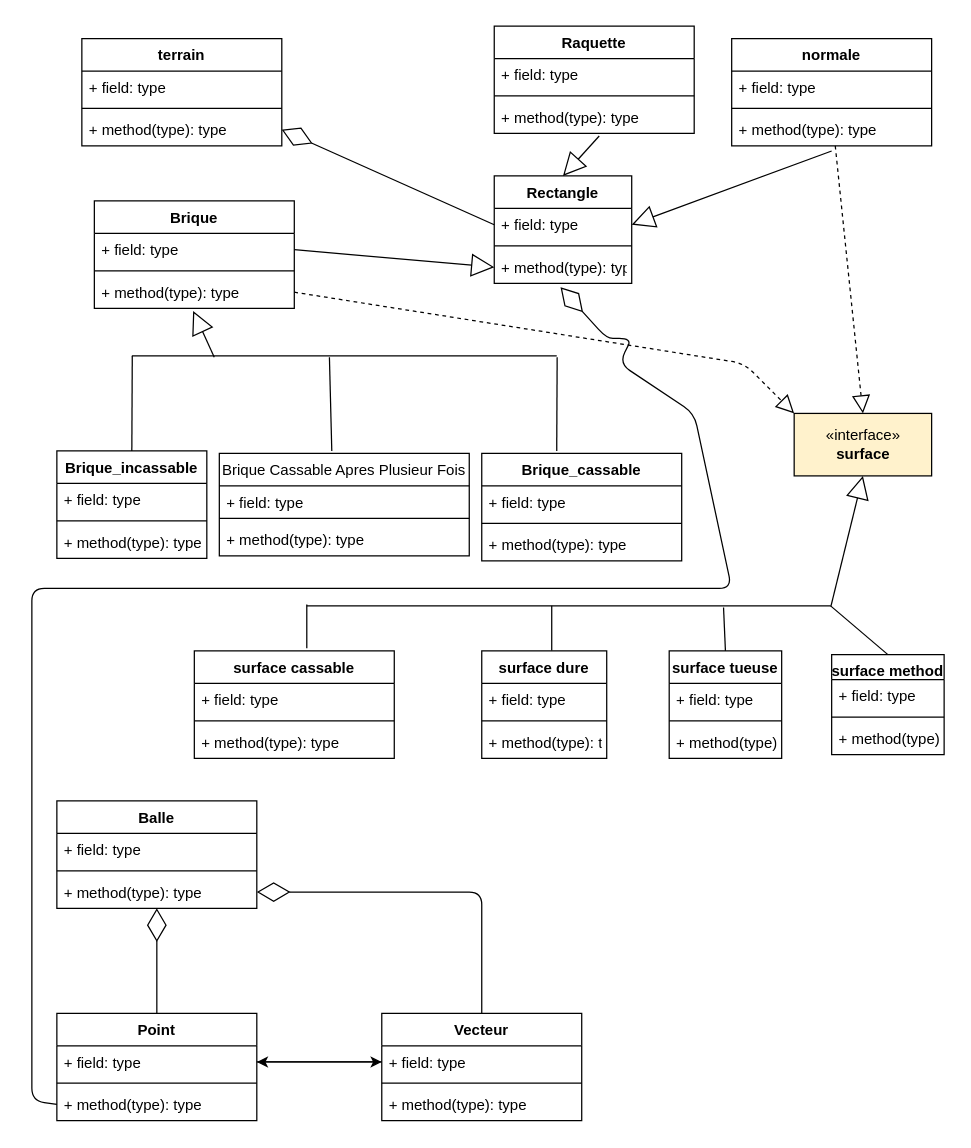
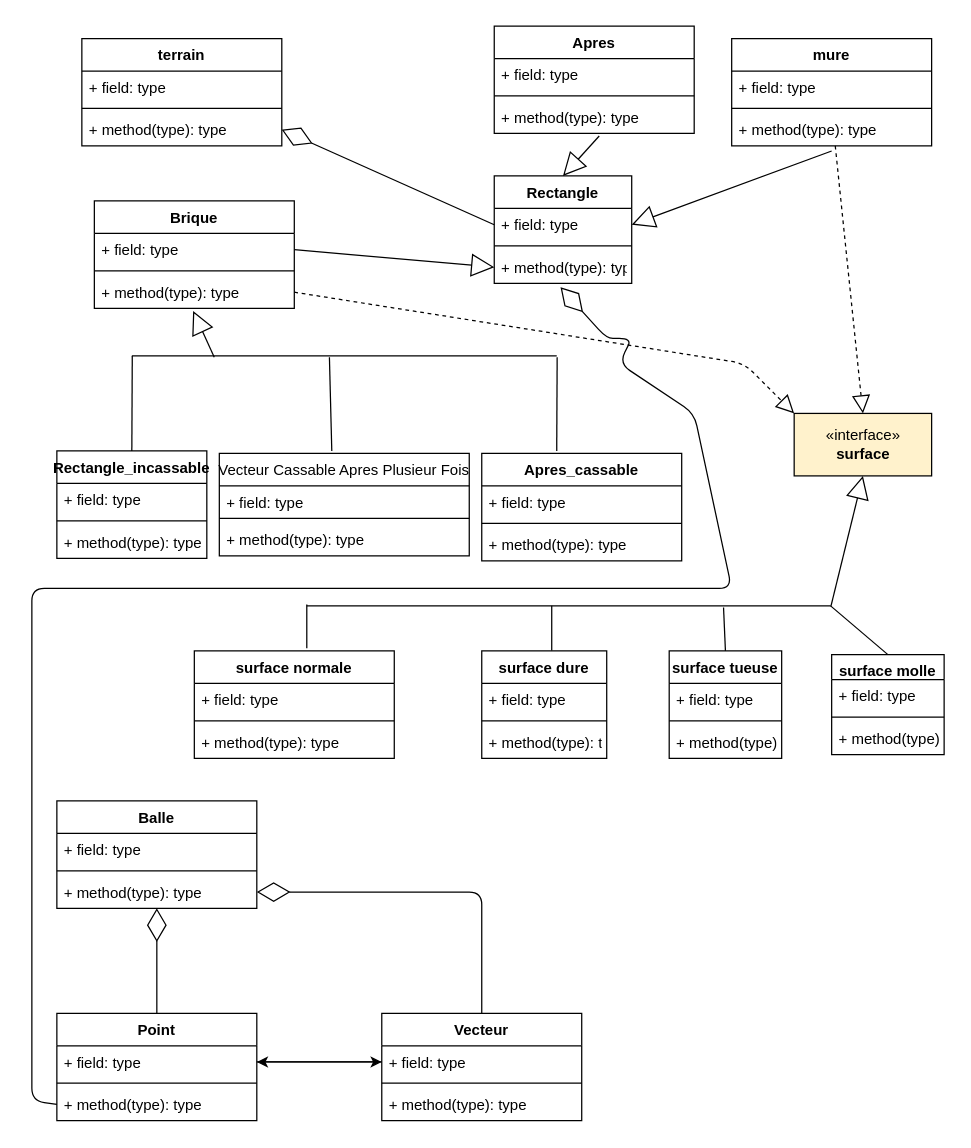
node "Raquette": label "Raquette" -> "Apres"
node "normale": label "normale" -> "mure"
node "Brique_incassable": label "Brique_incassable" -> "Rectangle_incassable"
node "Brique Cassable Apres Plusieur Fois": label "Brique Cassable Apres Plusieur Fois" -> "Vecteur Cassable Apres Plusieur Fois"
node "Brique_cassable": label "Brique_cassable" -> "Apres_cassable"
node "surface cassable": label "surface cassable" -> "surface normale"
node "surface method": label "surface method" -> "surface molle"
